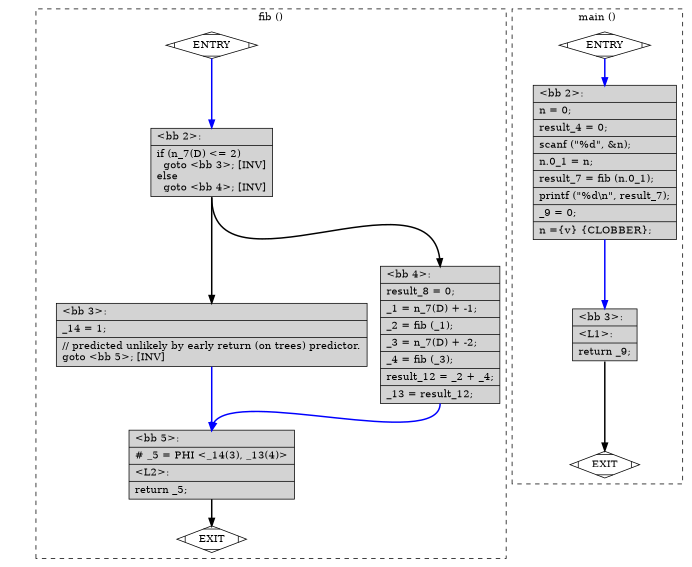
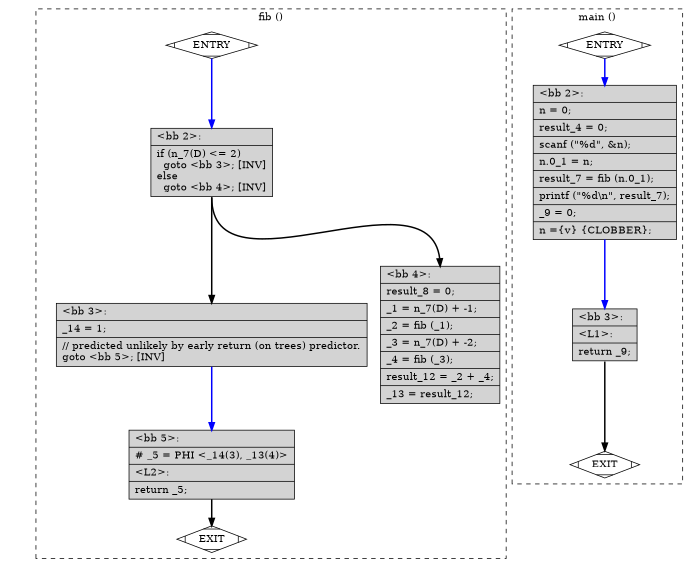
edge "<bb 4>:" -> "<bb 5>:": removed
